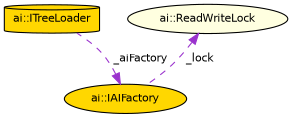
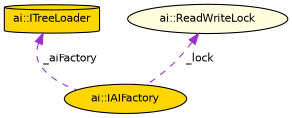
edge "ai::ITreeLoader" -> "ai::IAIFactory": reversed
